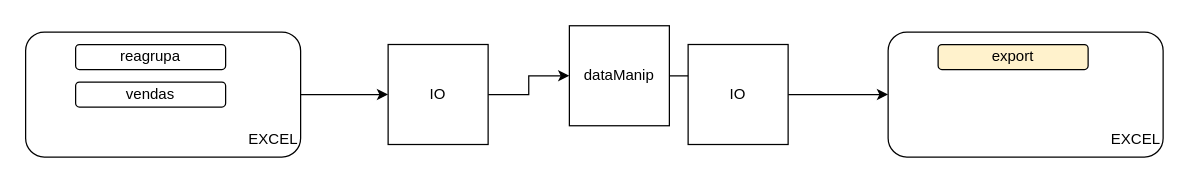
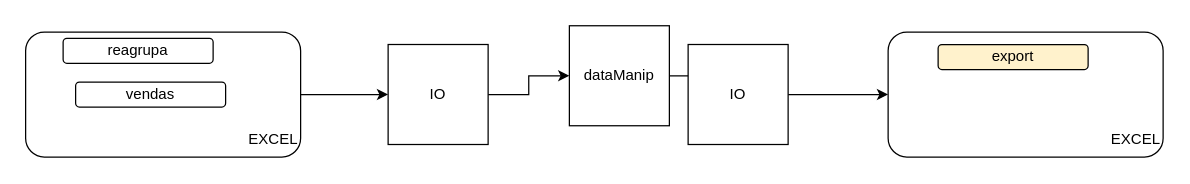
node "reagrupa": moved (151, 57) -> (138, 51)
